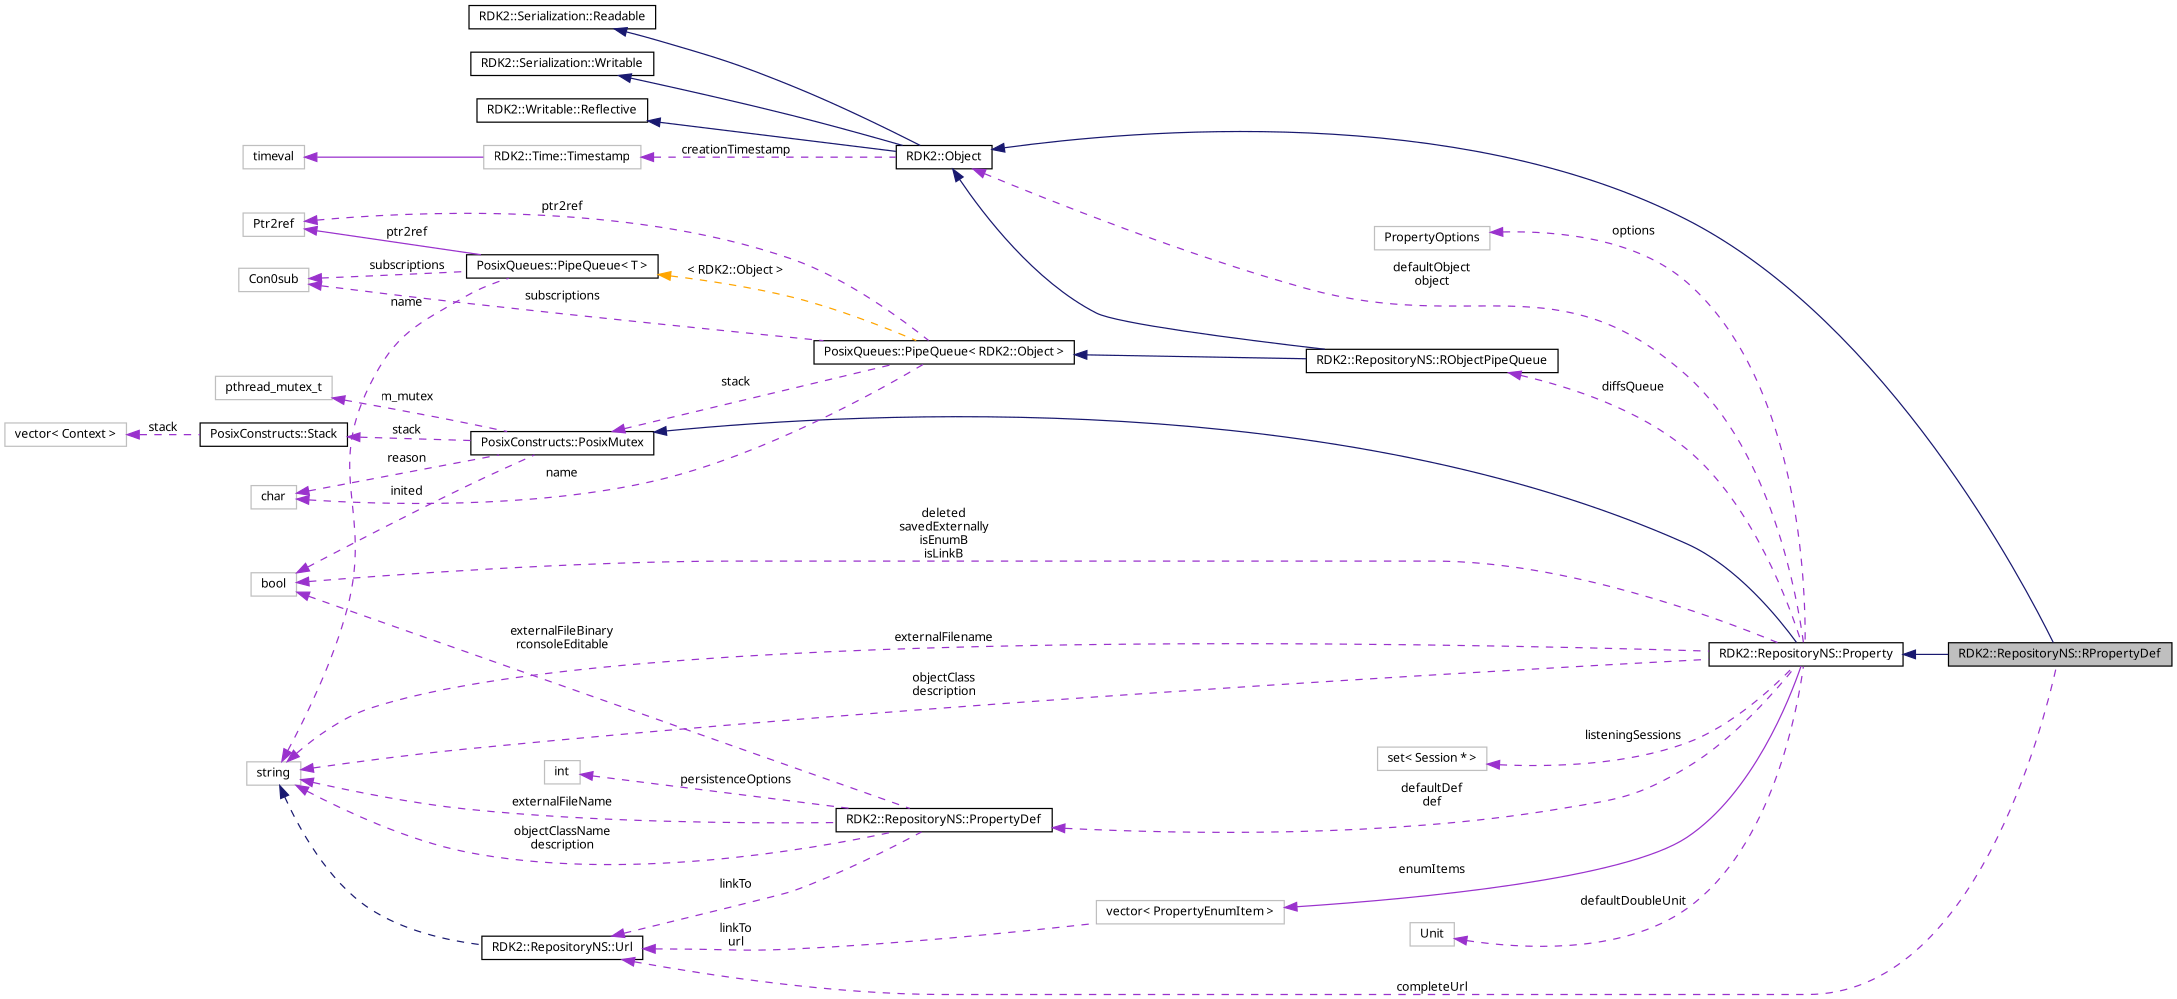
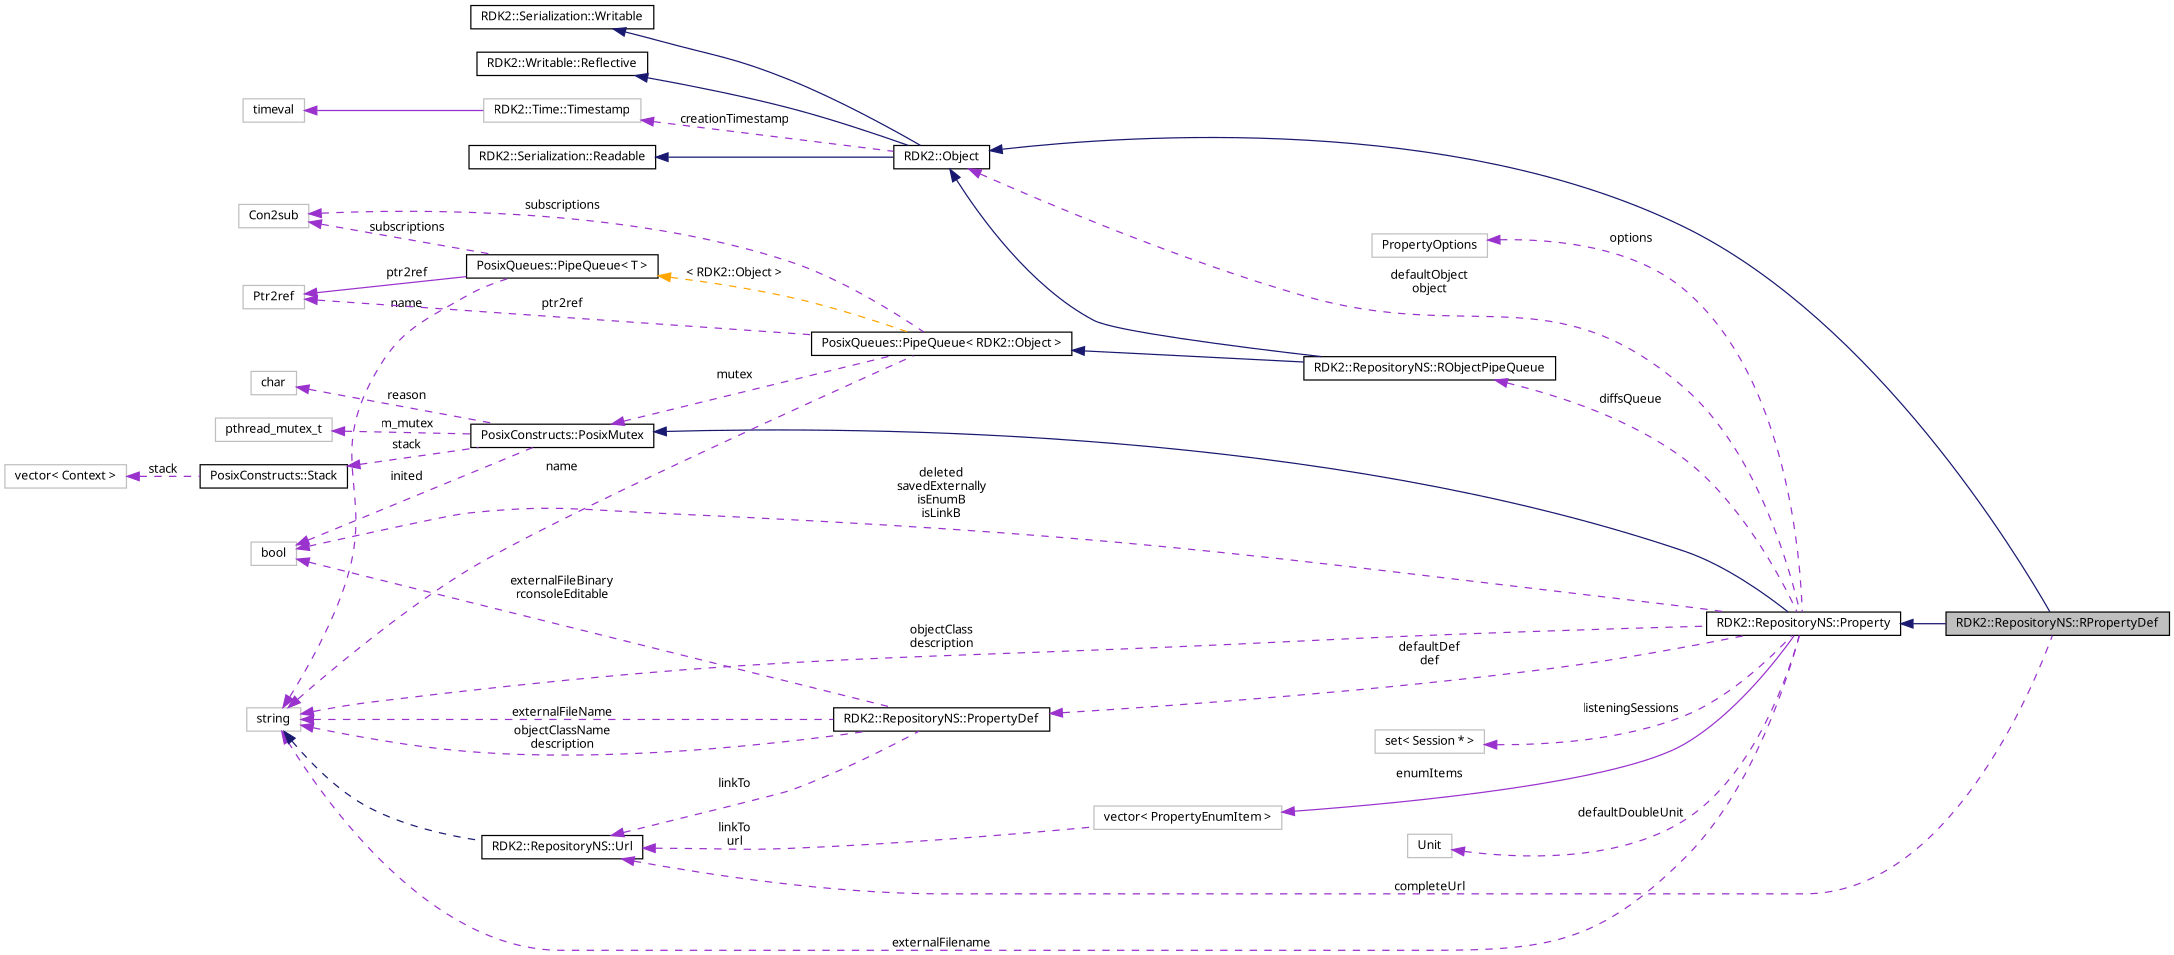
node "Con0sub": label "Con0sub" -> "Con2sub"
edge "PosixQueues::PipeQueue< RDK2::Object >" -> "PosixConstructs::PosixMutex": label "stack" -> "mutex"
edge "PosixQueues::PipeQueue< RDK2::Object >" -> "char": now "PosixQueues::PipeQueue< RDK2::Object >" -> "string"
node "int": removed
